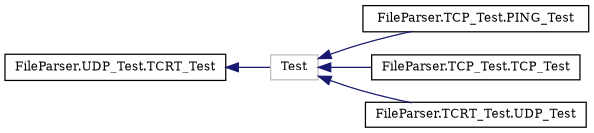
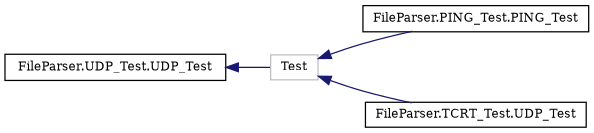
node "FileParser.TCP_Test.PING_Test": label "FileParser.TCP_Test.PING_Test" -> "FileParser.PING_Test.PING_Test"
node "FileParser.UDP_Test.TCRT_Test": label "FileParser.UDP_Test.TCRT_Test" -> "FileParser.UDP_Test.UDP_Test"
node "FileParser.TCP_Test.TCP_Test": removed
